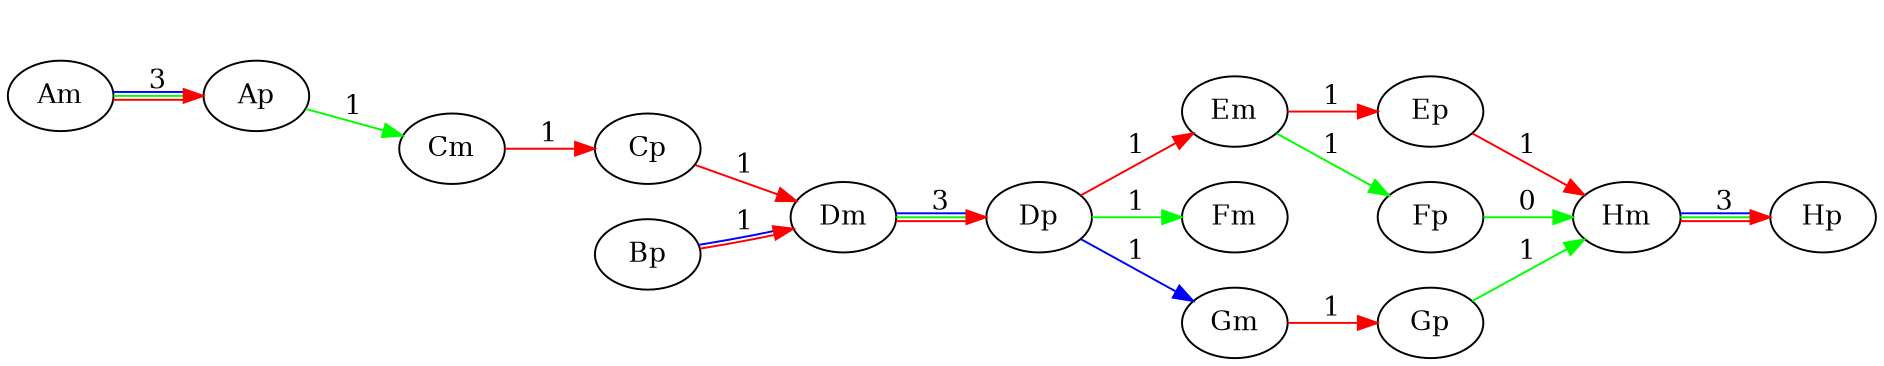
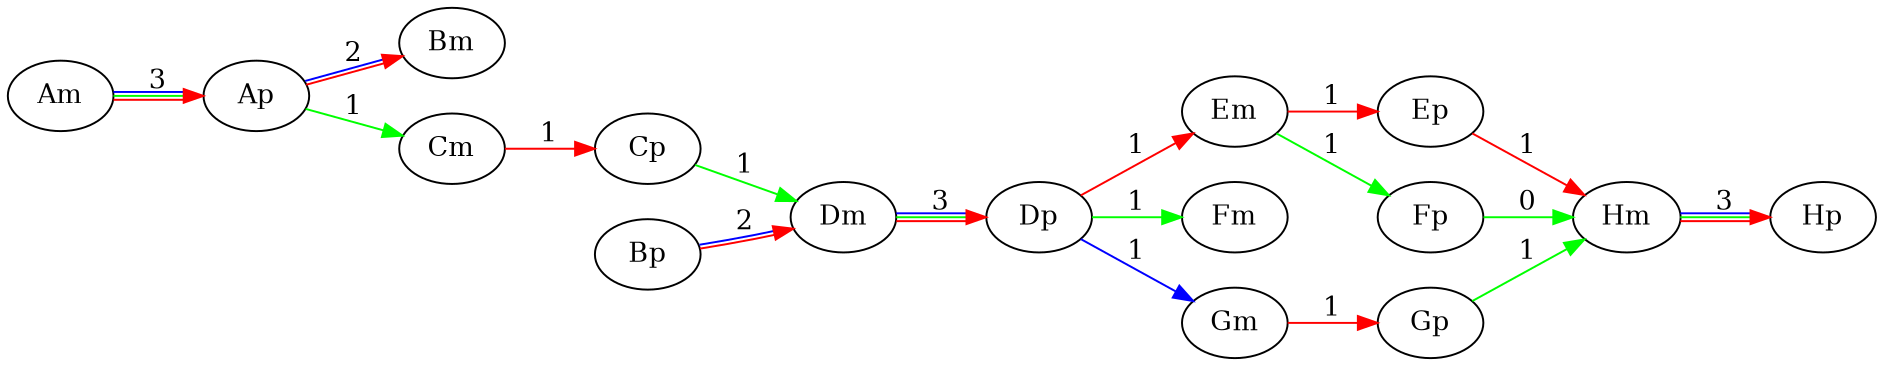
node "Bm": added
edge "Cp" -> "Dm": color red -> green
edge "Bp" -> "Dm": label "1" -> "2"
